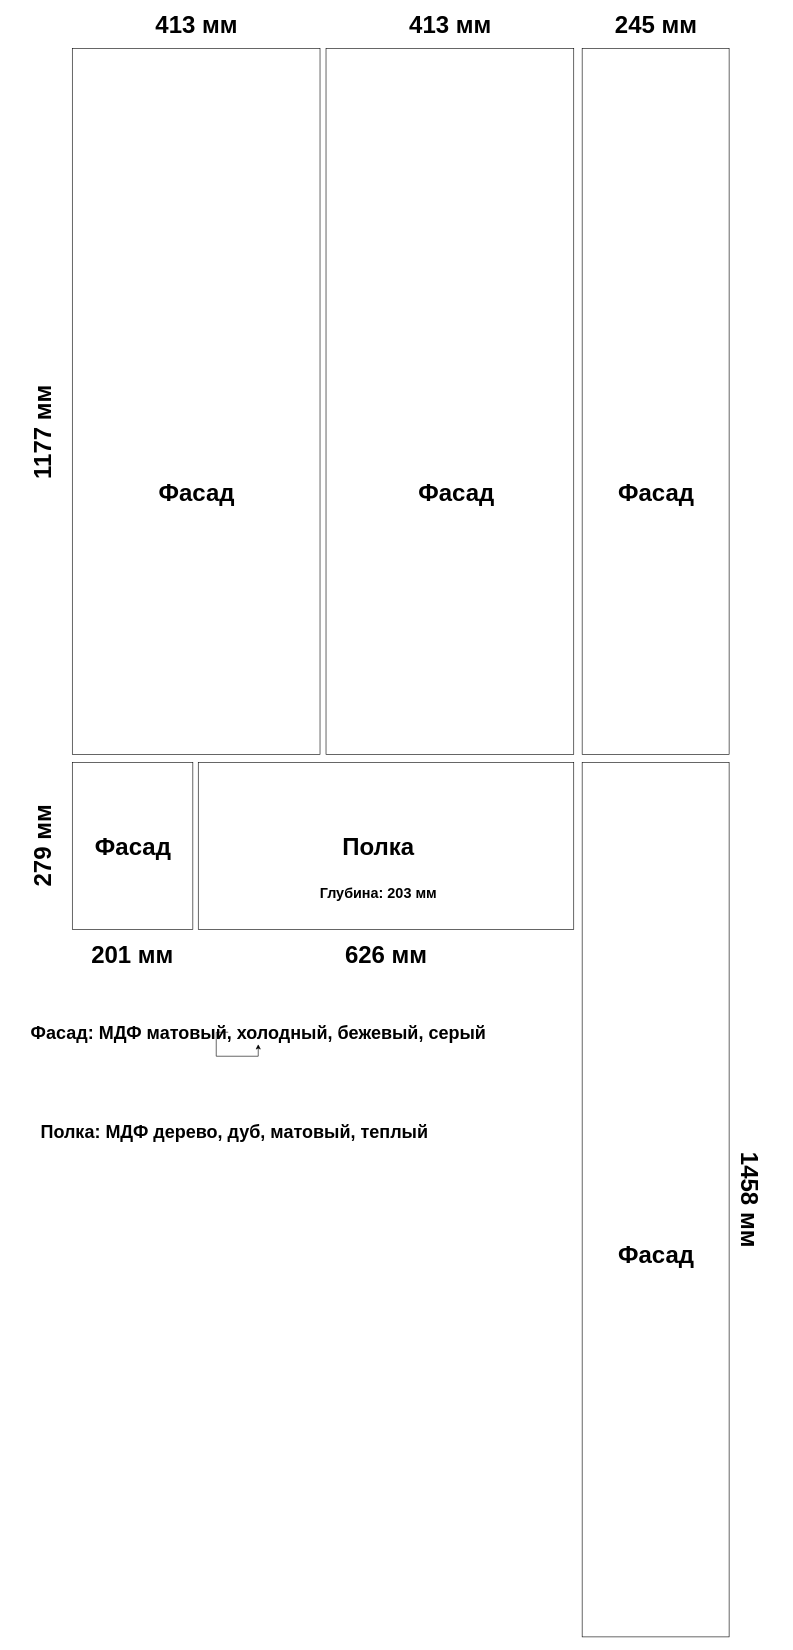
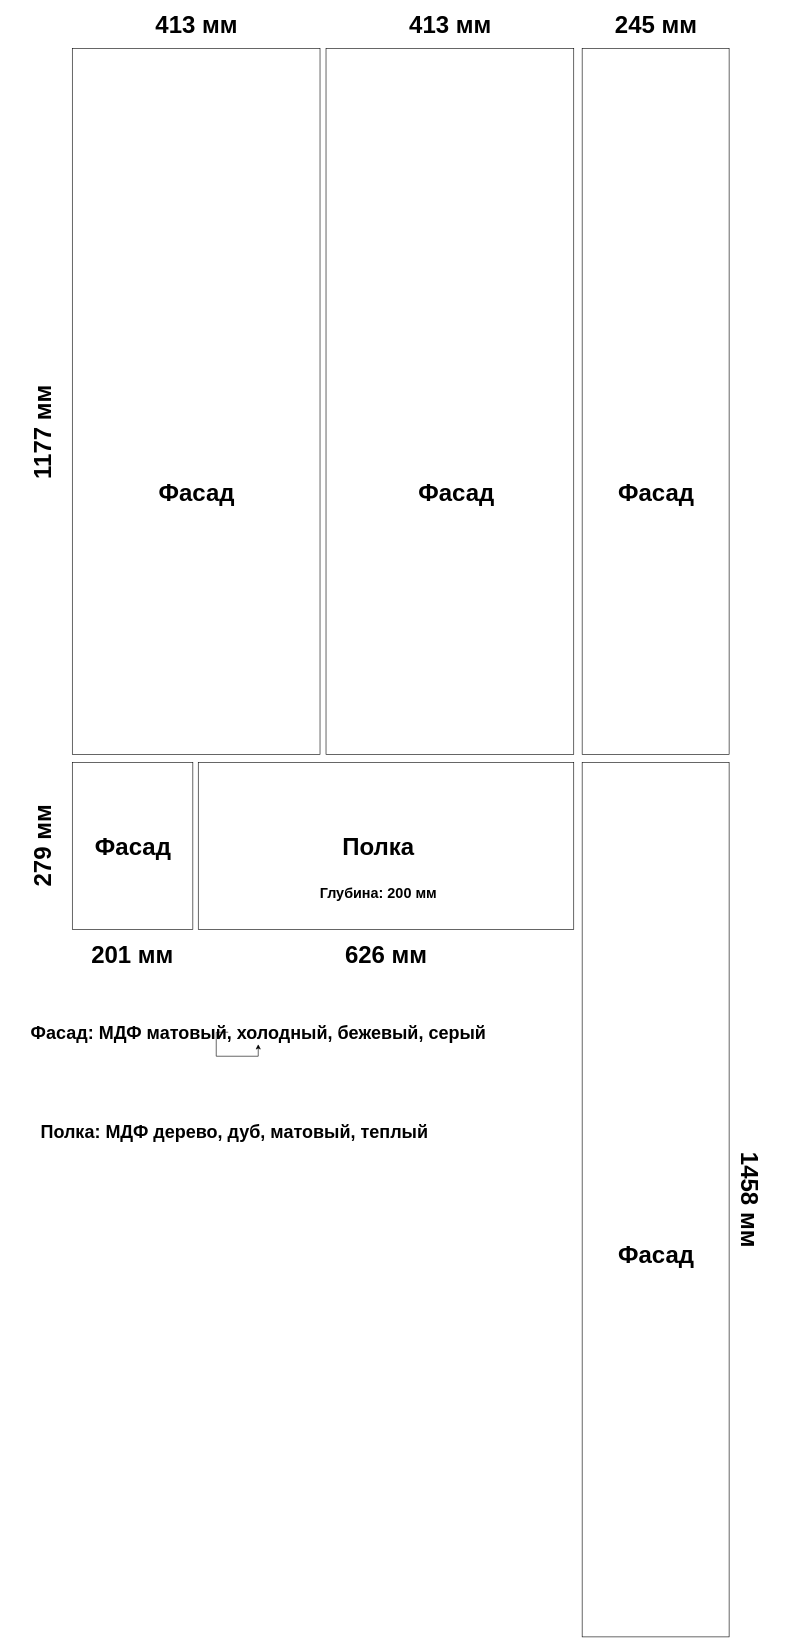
node "Глубина: 203 мм": label "Глубина: 203 мм" -> "Глубина: 200 мм"
